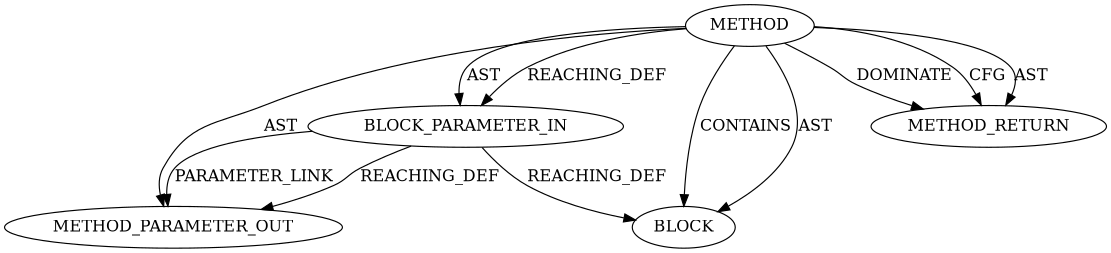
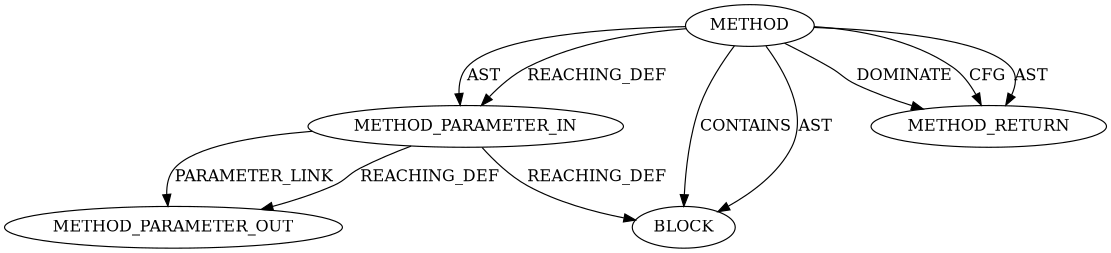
edge "METHOD" -> "METHOD_PARAMETER_OUT": removed, label "AST"
node "BLOCK_PARAMETER_IN": label "BLOCK_PARAMETER_IN" -> "METHOD_PARAMETER_IN"
